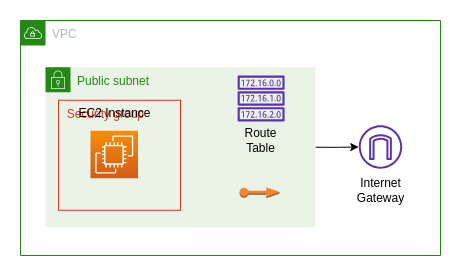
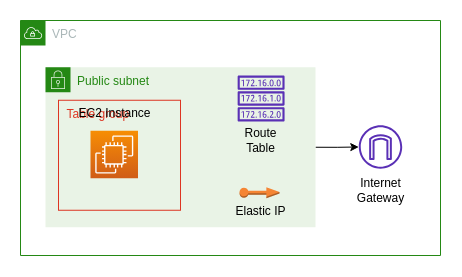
node "Security group": label "Security group" -> "Table group"
node "Elastic IP": added
